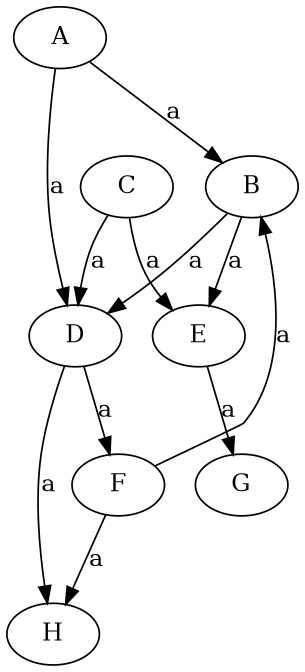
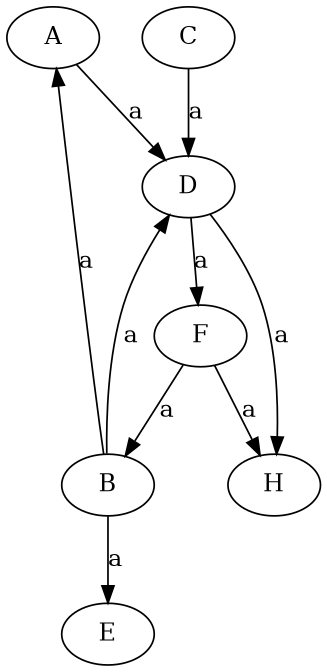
edge "A" -> "B": reversed
edge "C" -> "E": removed, label "a"
node "G": removed
